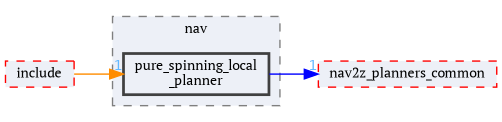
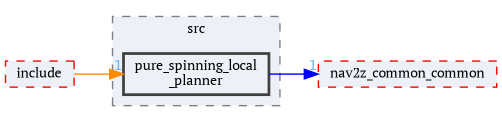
cluster "nav": label "nav" -> "src"
node "nav2z_planners_common": label "nav2z_planners_common" -> "nav2z_common_common"
